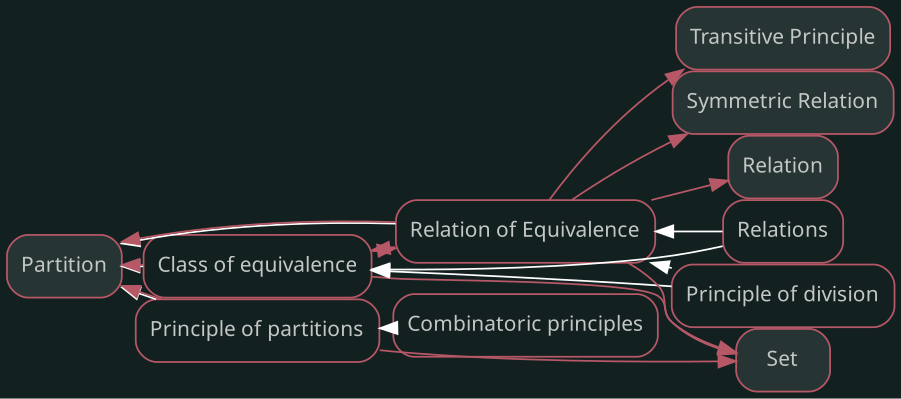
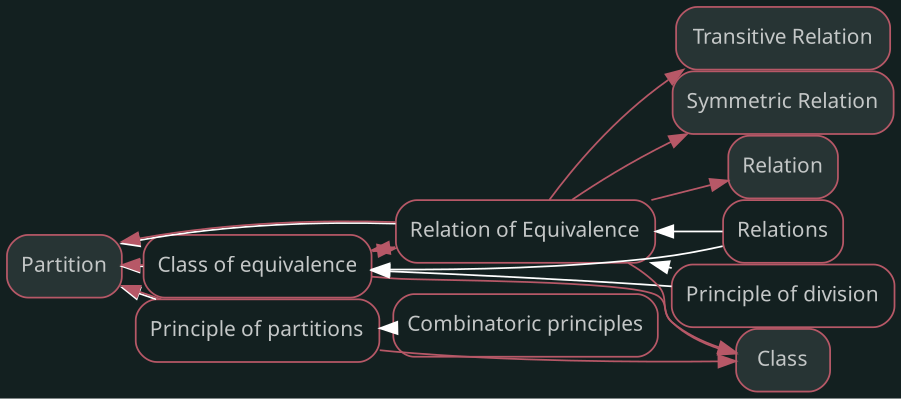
node "Transitive Principle": label "Transitive Principle" -> "Transitive Relation"
node "Set": label "Set" -> "Class"
